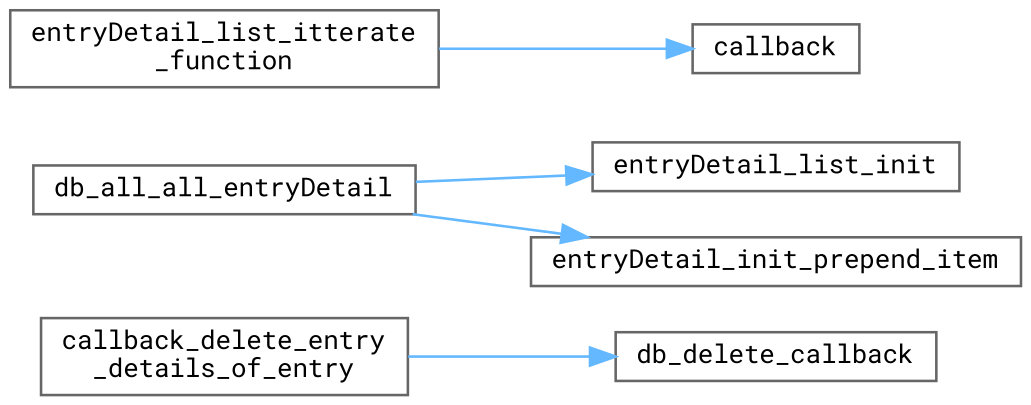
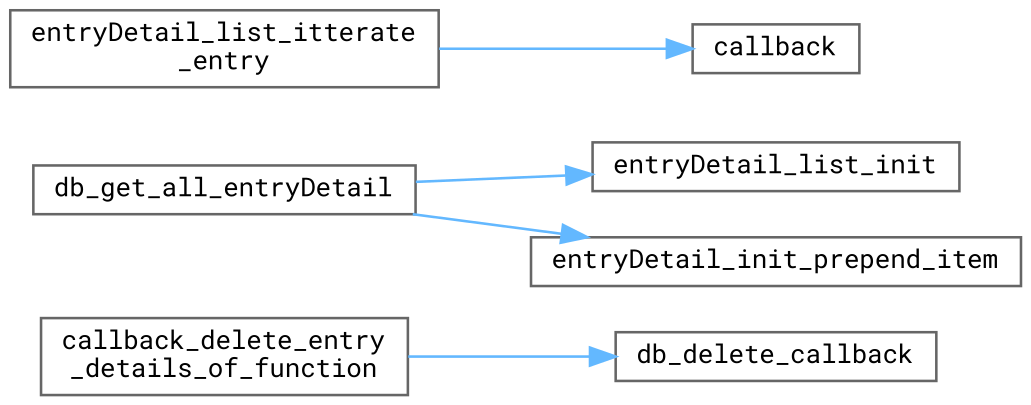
node "entryDetail_list_itterate _function": label "entryDetail_list_itterate _function" -> "entryDetail_list_itterate _entry"
node "db_all_all_entryDetail": label "db_all_all_entryDetail" -> "db_get_all_entryDetail"
node "callback_delete_entry _details_of_entry": label "callback_delete_entry _details_of_entry" -> "callback_delete_entry _details_of_function"
